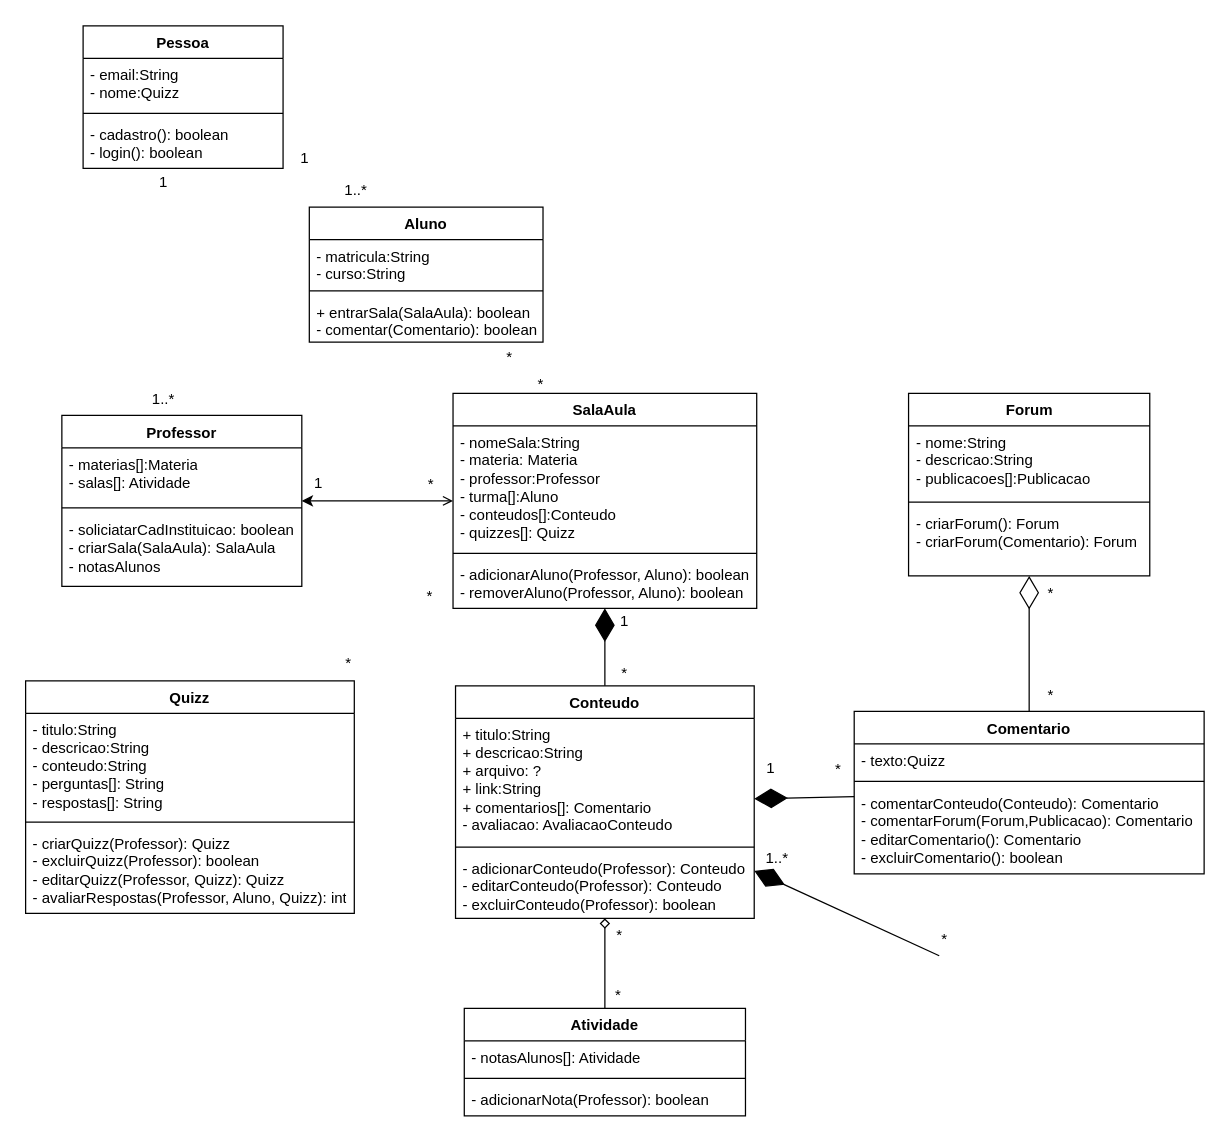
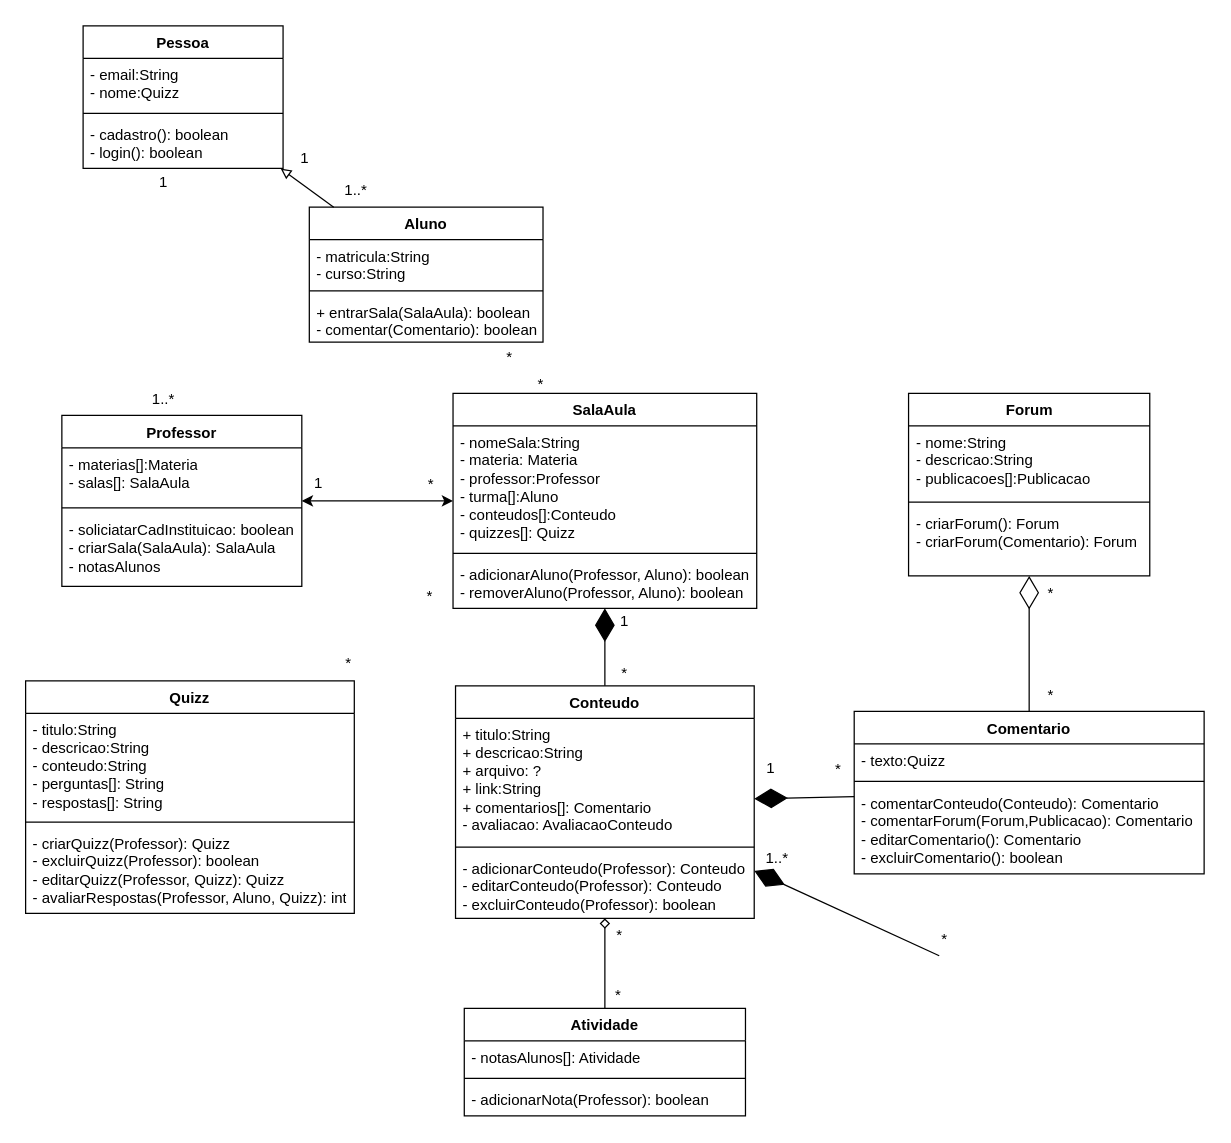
edge "Aluno" -> "Pessoa": added
node "- materias[]:Materia - salas[]: Atividade": label "- materias[]:Materia - salas[]: Atividade" -> "- materias[]:Materia - salas[]: SalaAula"
edge "Professor" -- "SalaAula": arrowhead open -> classic
